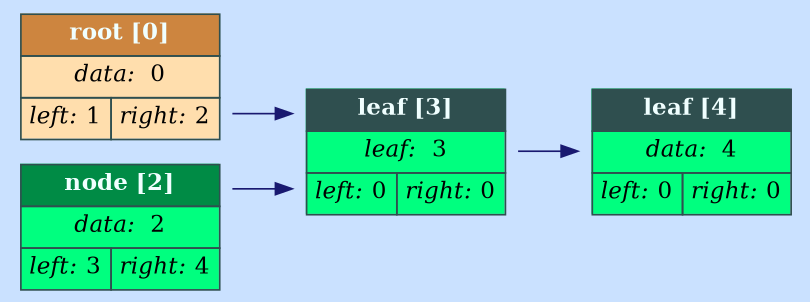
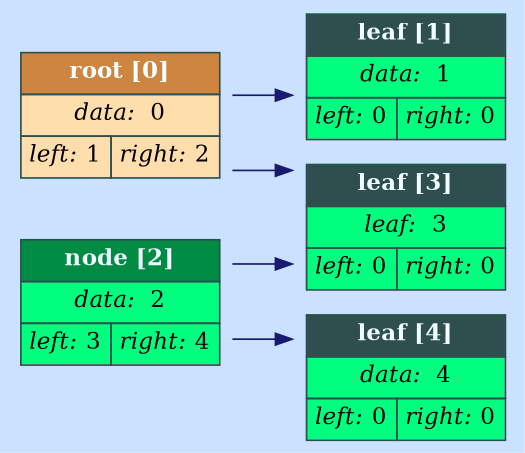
node "leaf [1]": added
edge "leaf [3]" -> "leaf [4]": now "node [2]" -> "leaf [4]"
